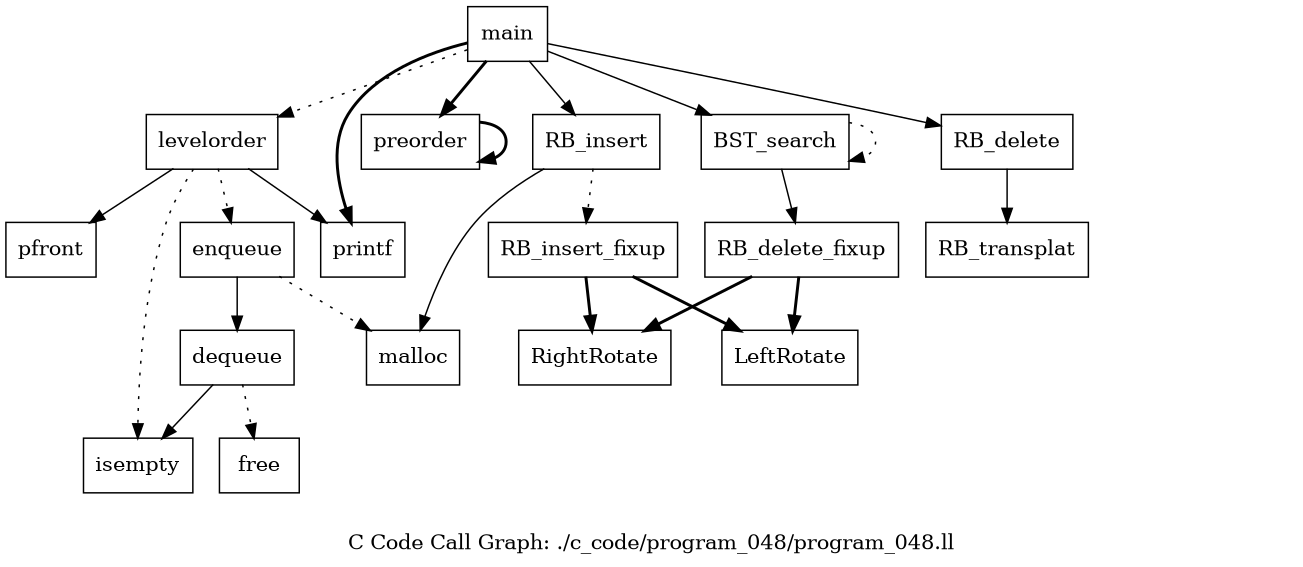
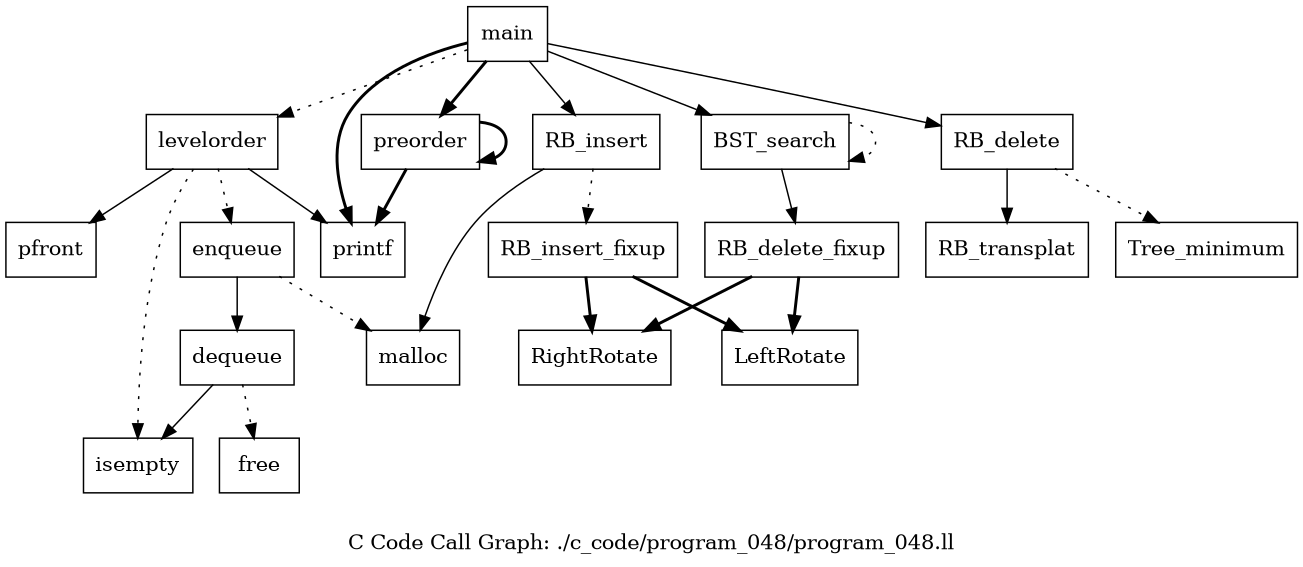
edge "preorder" -> "printf": added
node "Tree_minimum": added
